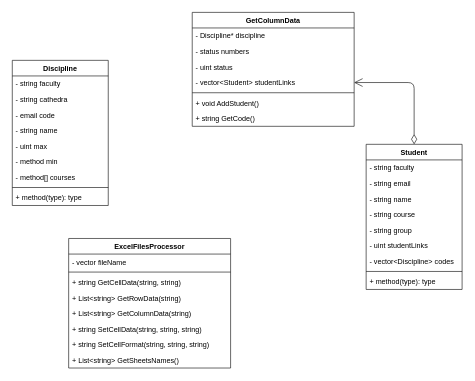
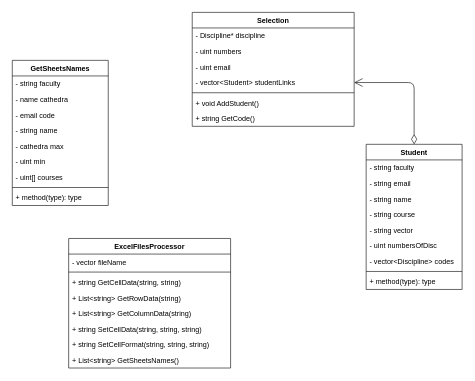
node "GetColumnData": label "GetColumnData" -> "Selection"
node "- status numbers": label "- status numbers" -> "- uint numbers"
node "- uint status": label "- uint status" -> "- uint email"
node "Discipline": label "Discipline" -> "GetSheetsNames"
node "- string cathedra": label "- string cathedra" -> "- name cathedra"
node "- uint max": label "- uint max" -> "- cathedra max"
node "- method min": label "- method min" -> "- uint min"
node "- method[] courses": label "- method[] courses" -> "- uint[] courses"
node "- string group": label "- string group" -> "- string vector"
node "- uint studentLinks": label "- uint studentLinks" -> "- uint numbersOfDisc"
